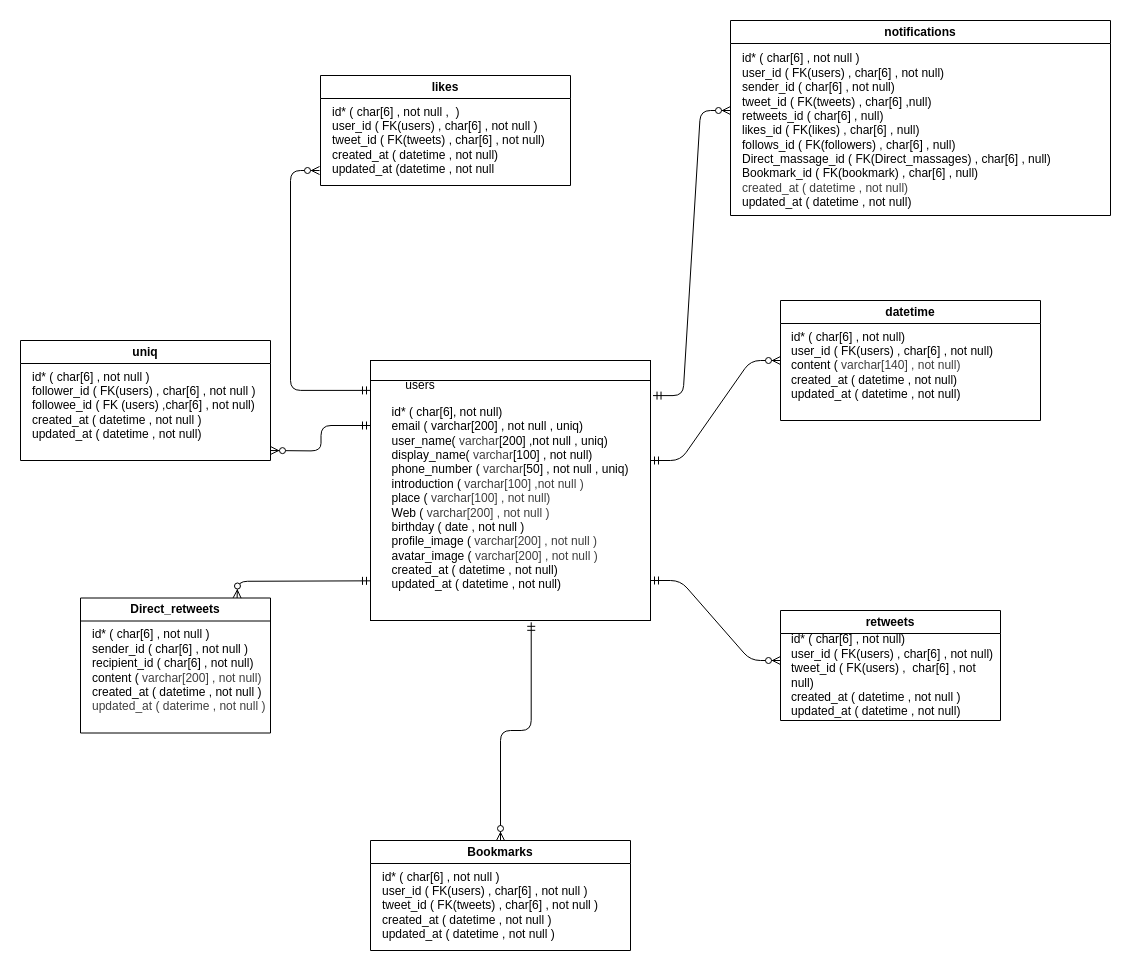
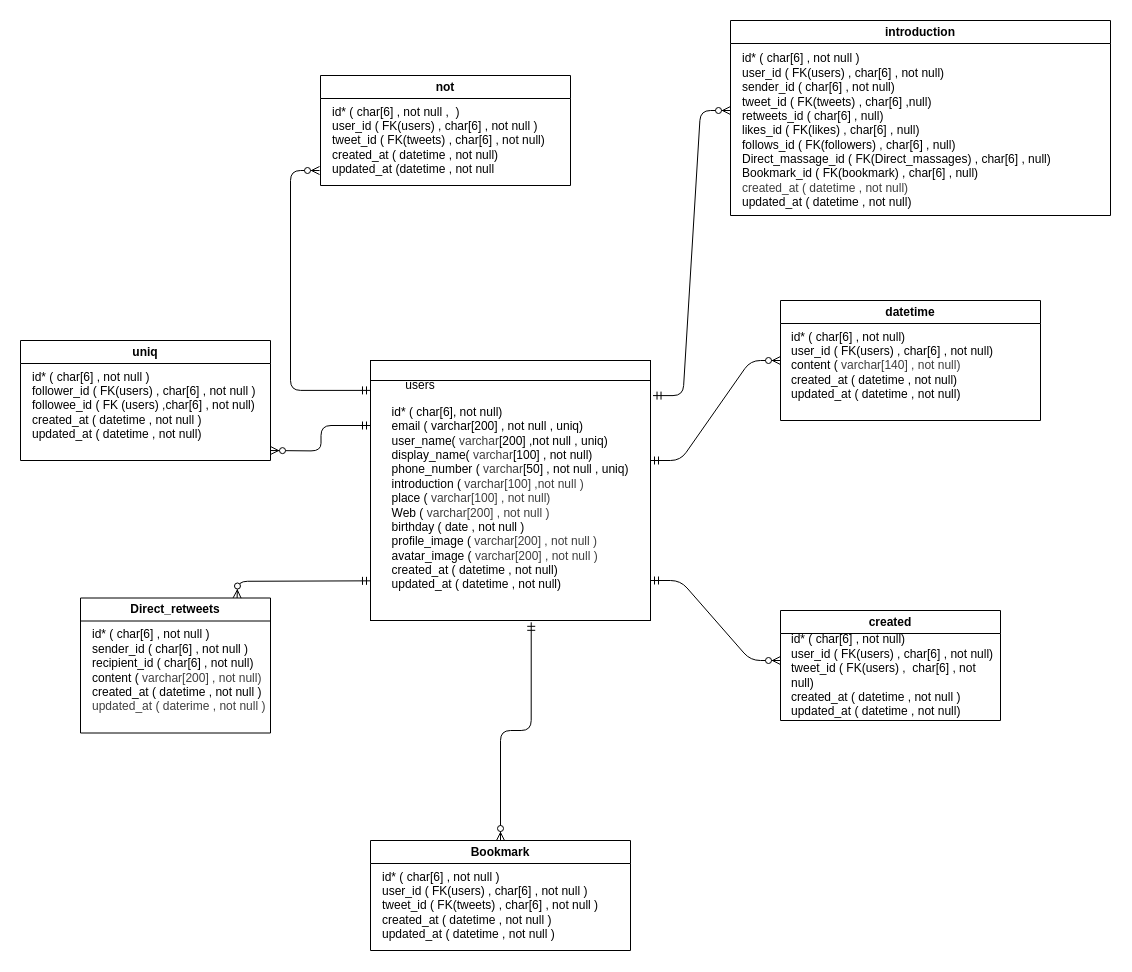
node "notifications": label "notifications" -> "introduction"
node "likes": label "likes" -> "not"
node "retweets": label "retweets" -> "created"
node "Bookmarks": label "Bookmarks" -> "Bookmark"
